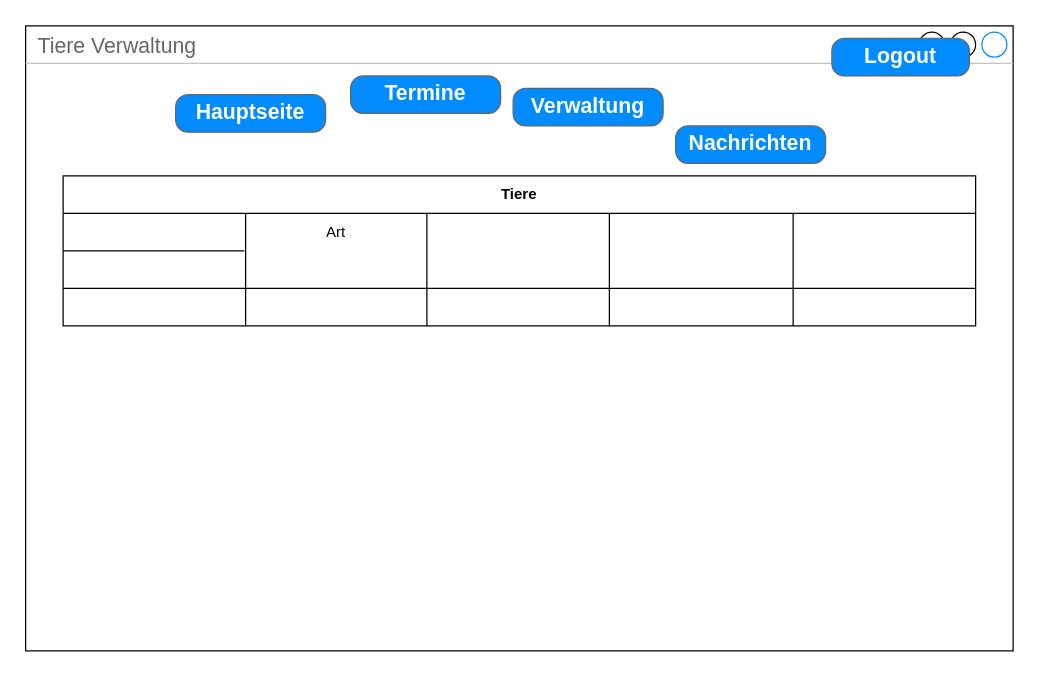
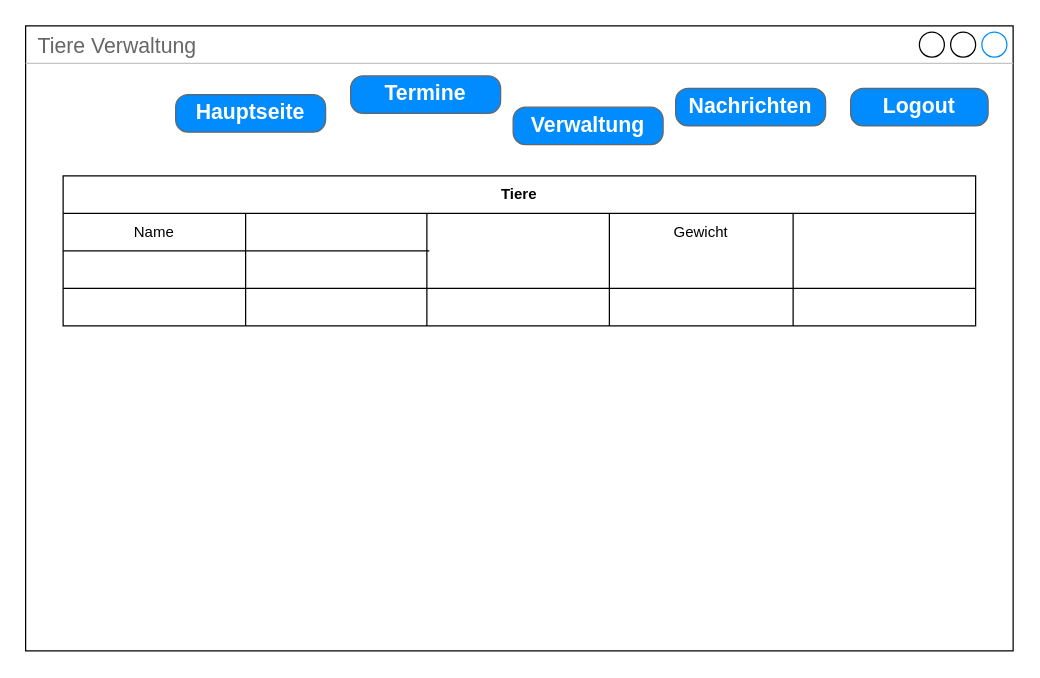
node "Logout": moved (901, 57) -> (919, 107)
node "Verwaltung": moved (588, 107) -> (588, 126)
node "Nachrichten": moved (751, 144) -> (751, 107)
node "Name": added
node "Art": removed
node "Gewicht": added
